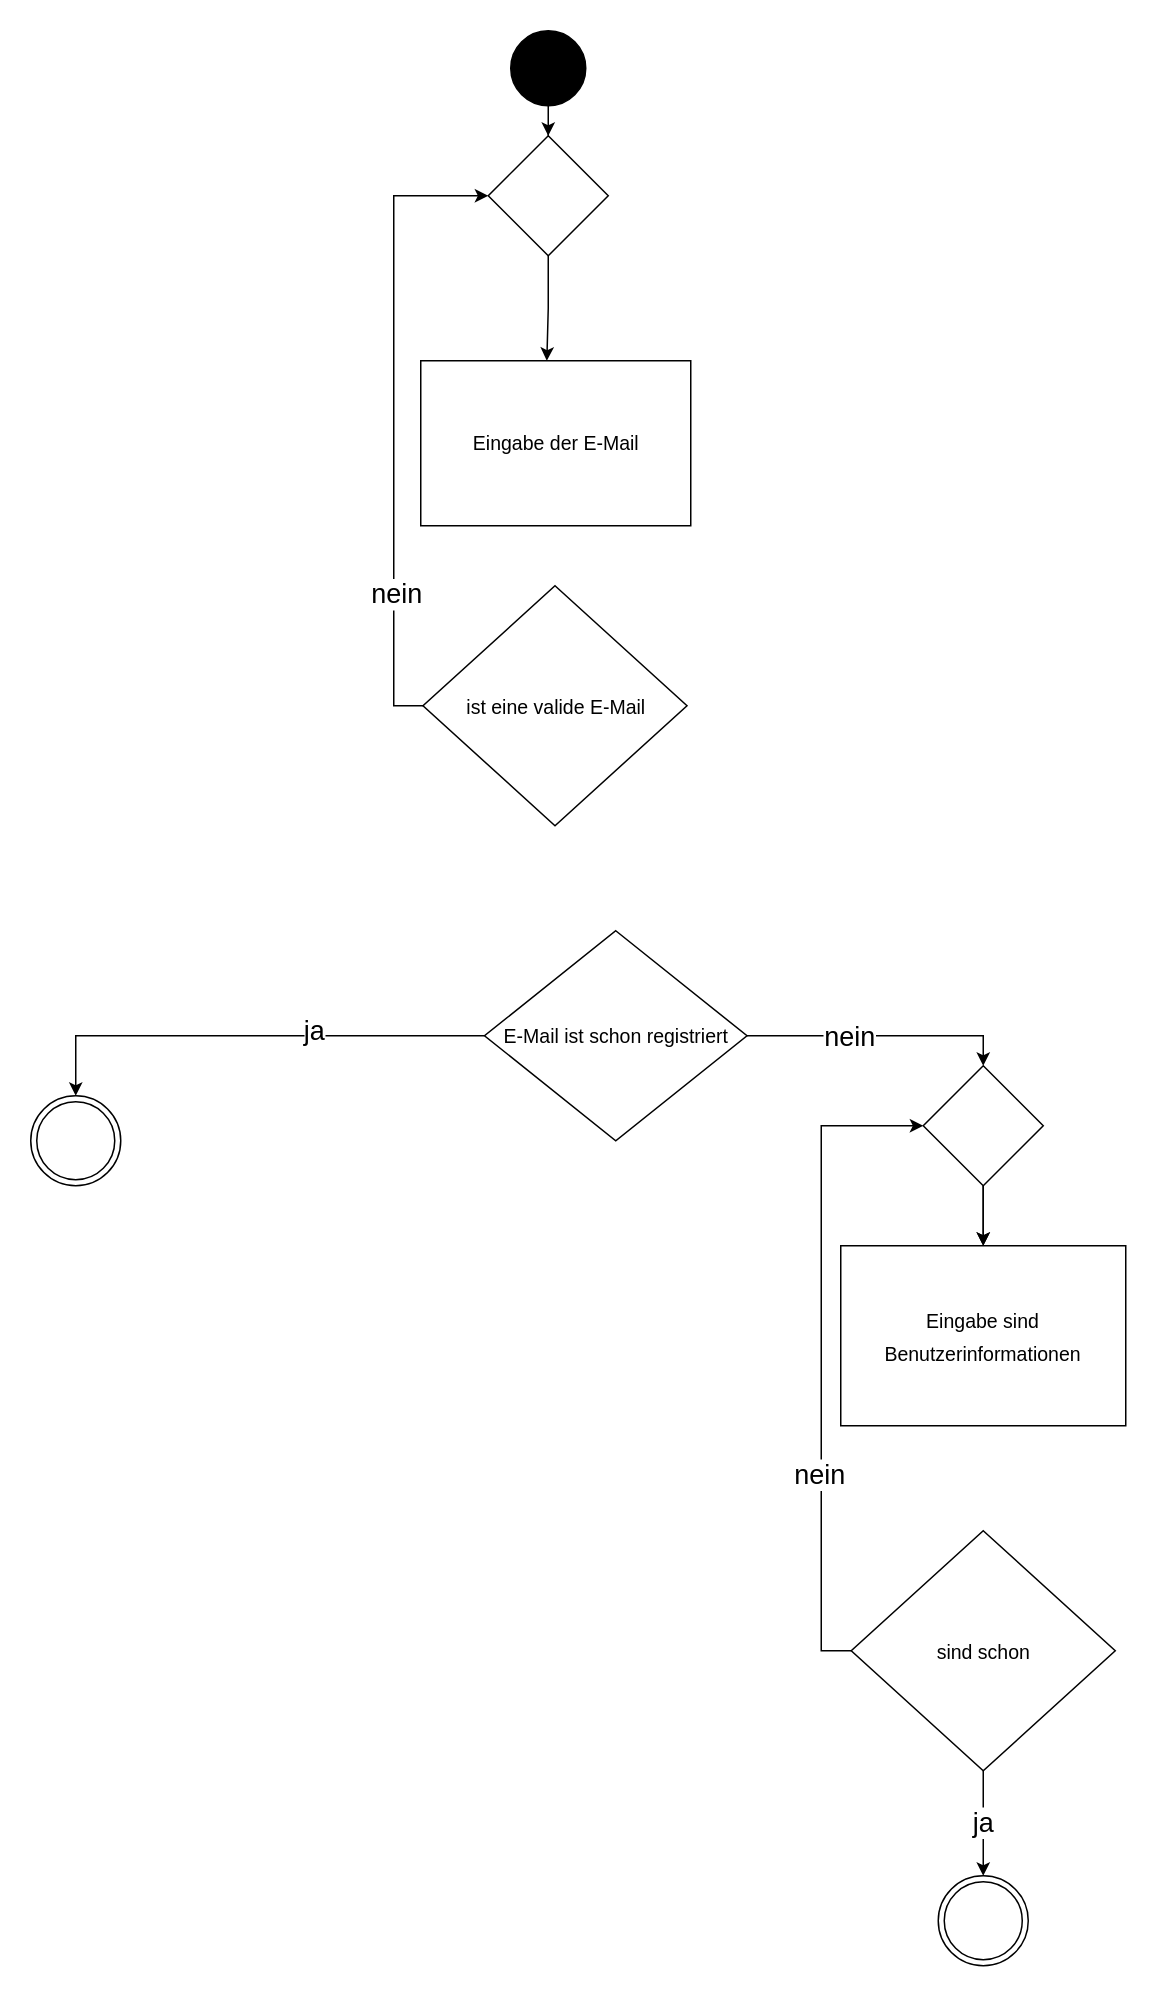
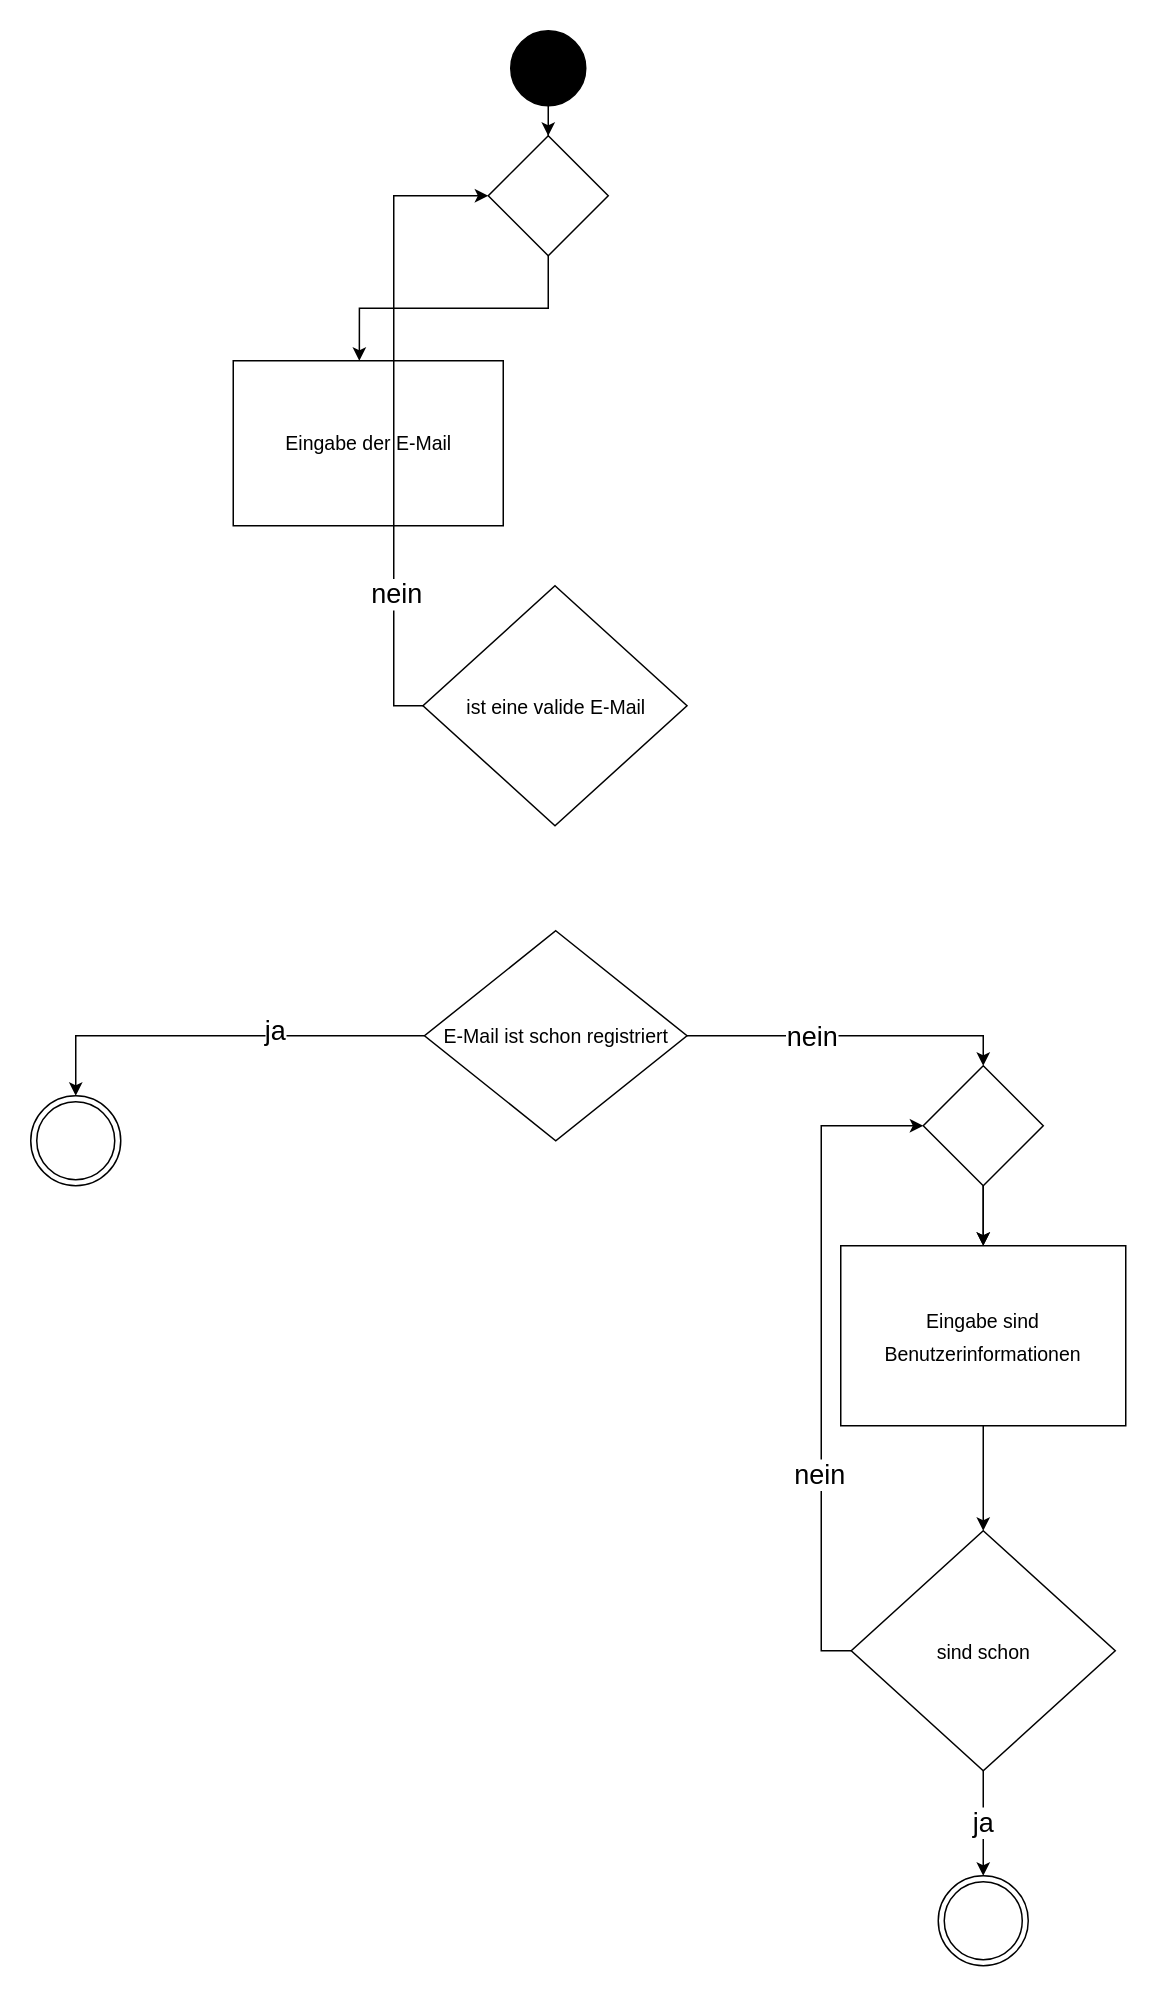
node "Eingabe der E-Mail": moved (556, 443) -> (368, 443)
node "E-Mail ist schon registriert": moved (616, 1036) -> (556, 1036)
edge "Eingabe sind Benutzerinformationen" -> "sind schon": added
